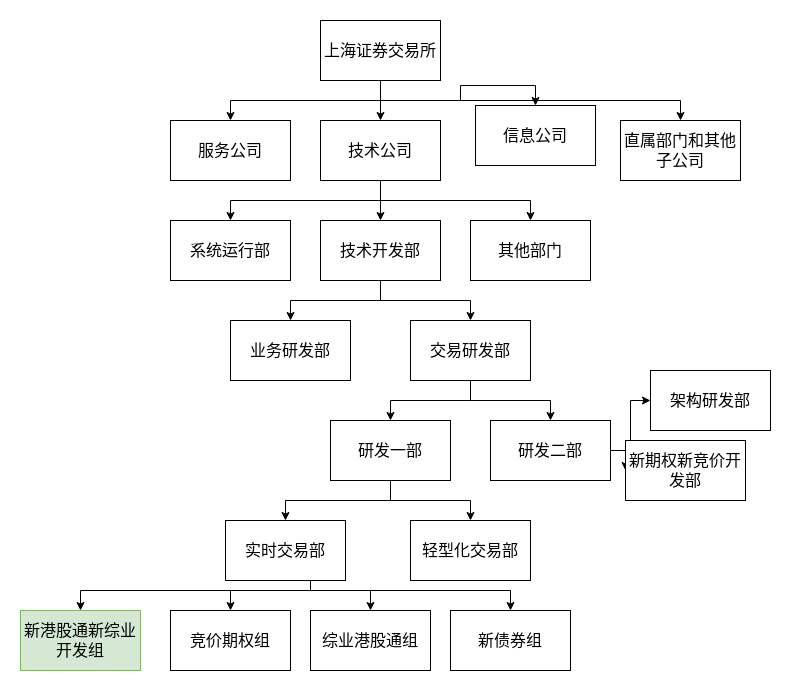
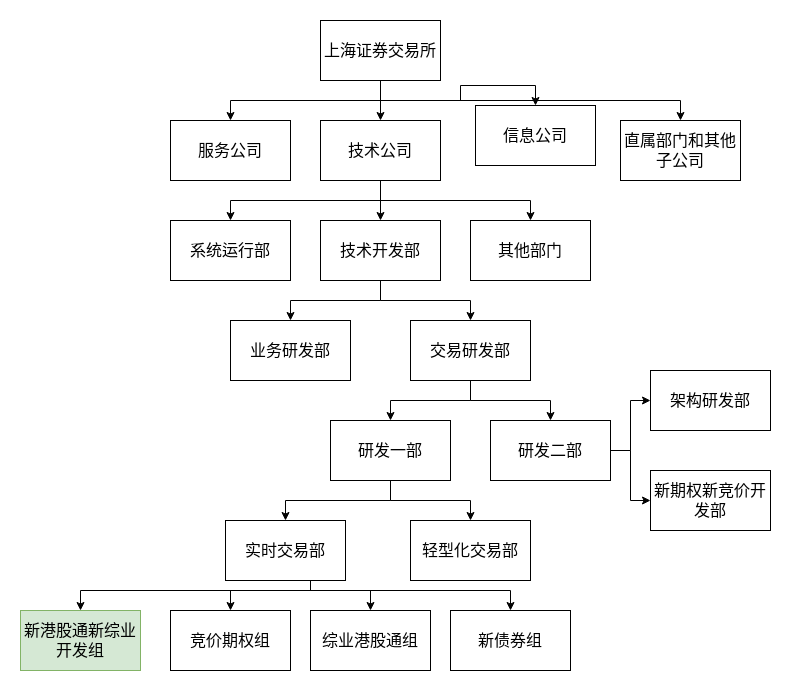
node "新期权新竞价开发部": moved (686, 471) -> (711, 501)
